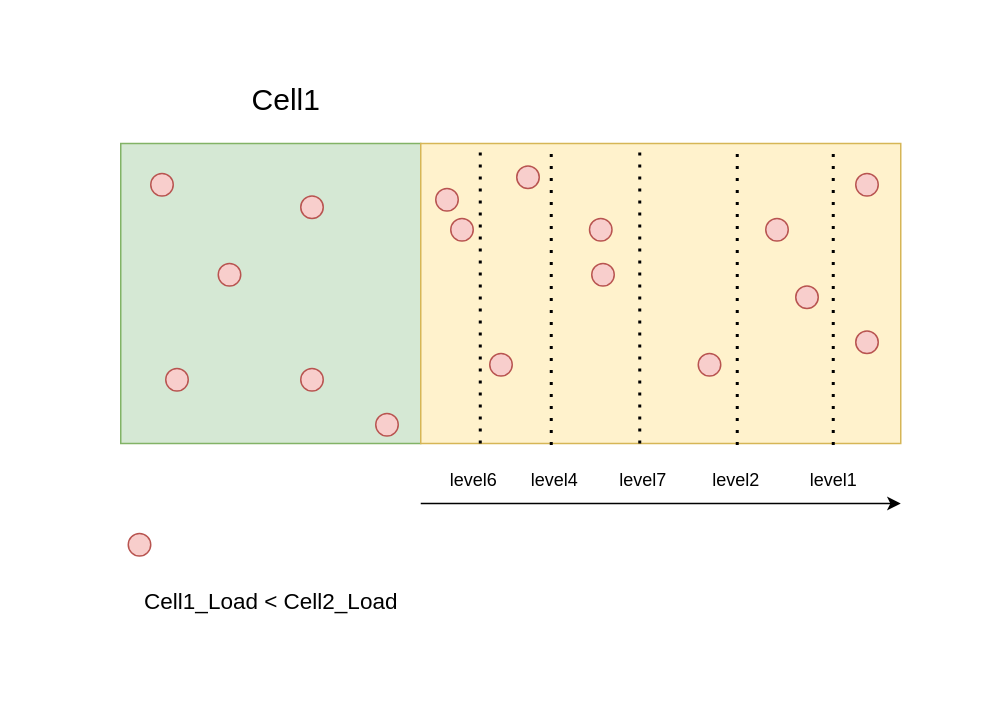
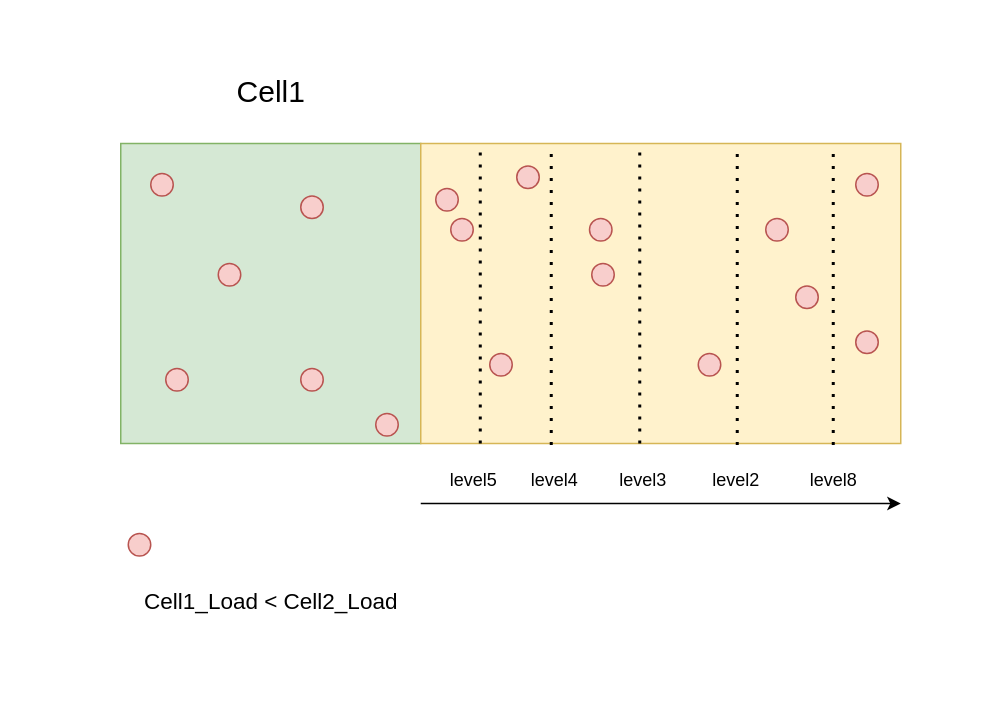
node "Cell1": moved (286, 98) -> (271, 91)
node "level6": label "level6" -> "level5"
node "level7": label "level7" -> "level3"
node "level1": label "level1" -> "level8"
